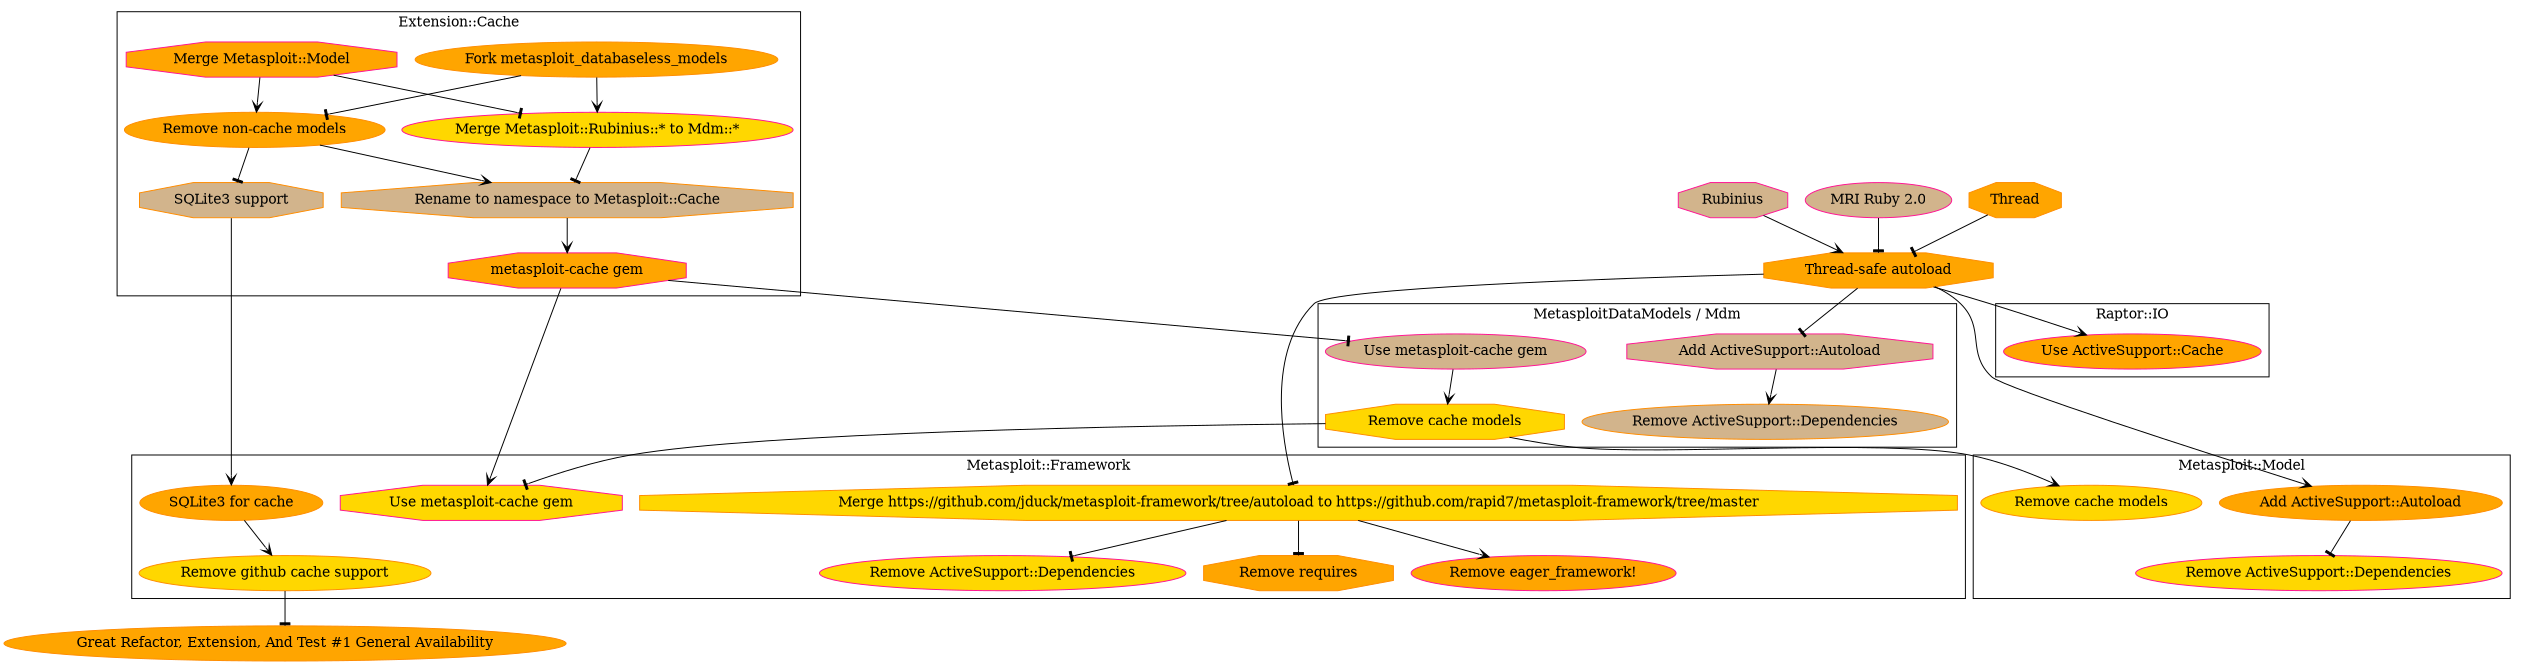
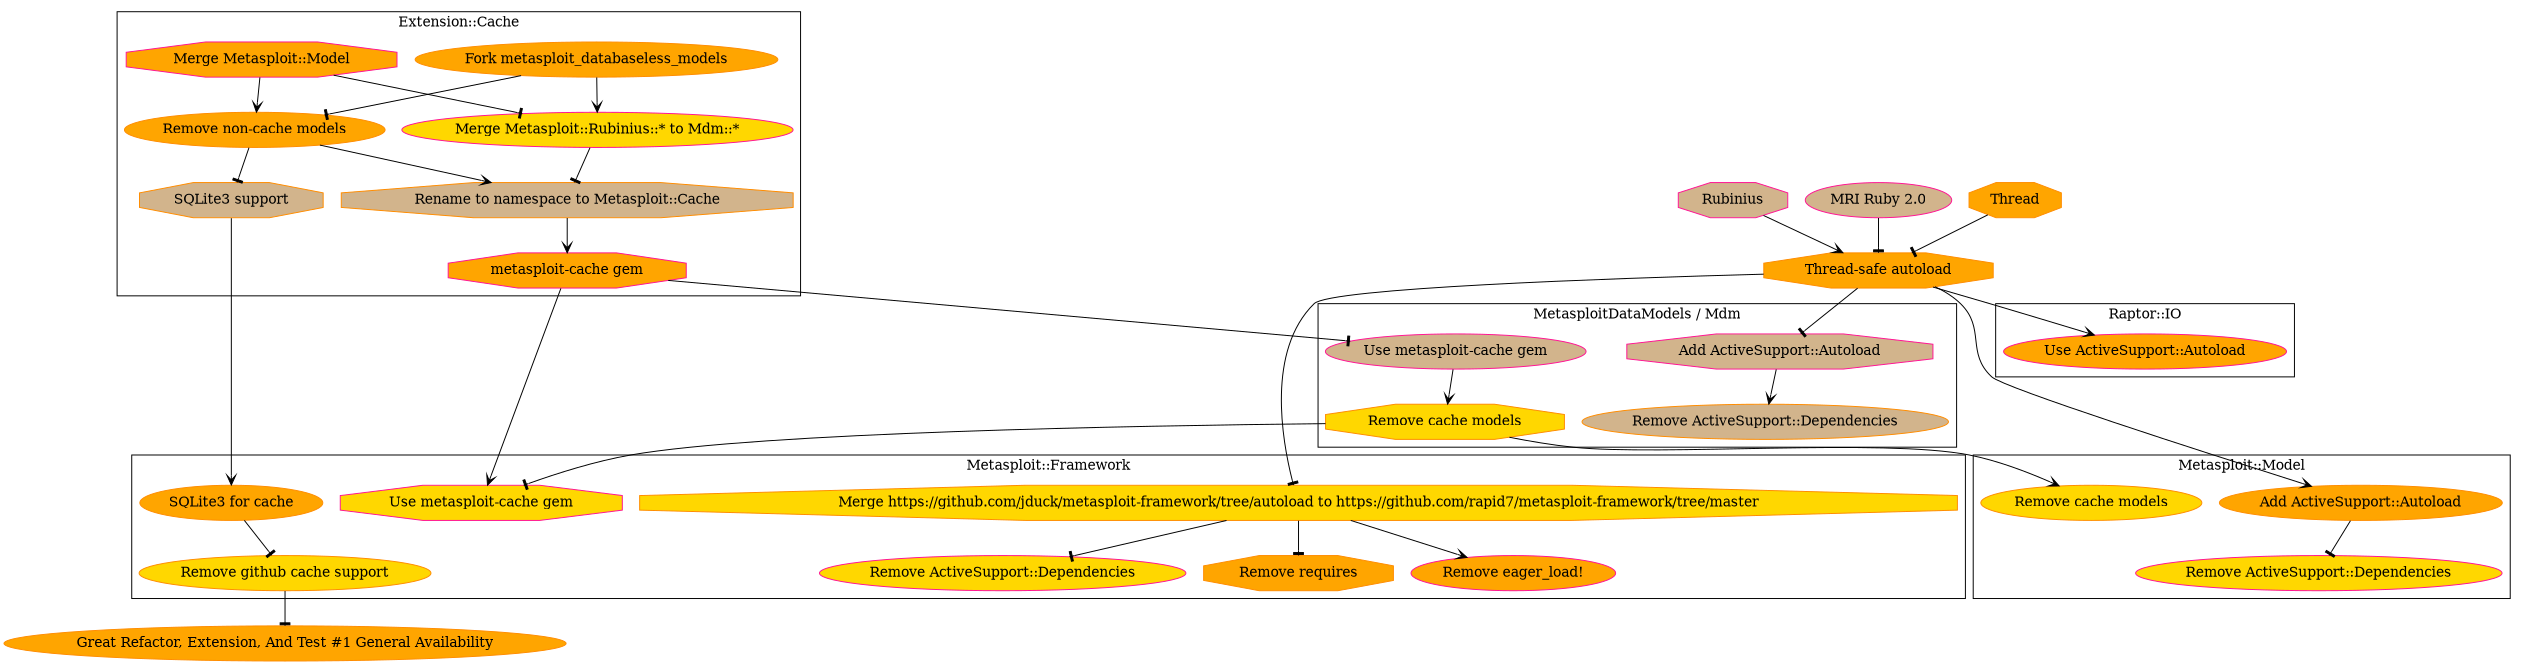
node "Use ActiveSupport::Cache": label "Use ActiveSupport::Cache" -> "Use ActiveSupport::Autoload"
edge "SQLite3 for cache" -> "Remove github cache support": arrowhead vee -> tee
node "Remove eager_framework!": label "Remove eager_framework!" -> "Remove eager_load!"
